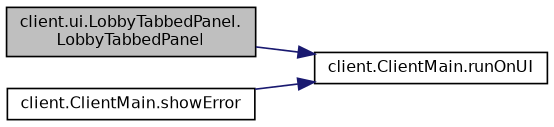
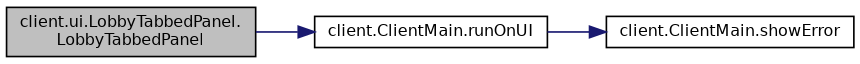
edge "client.ClientMain.showError" -> "client.ClientMain.runOnUI": reversed
